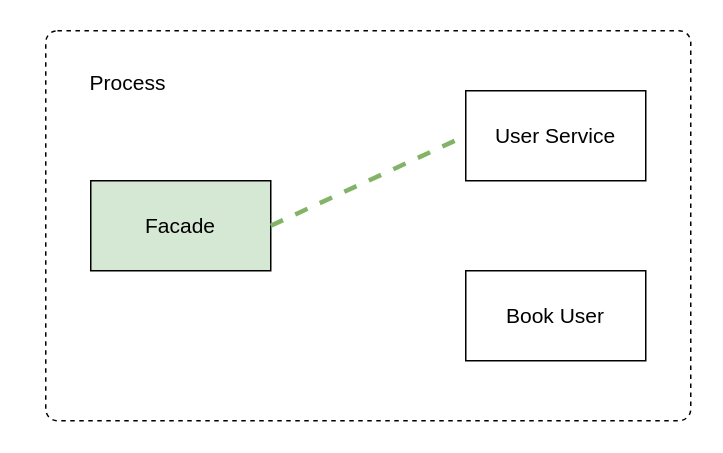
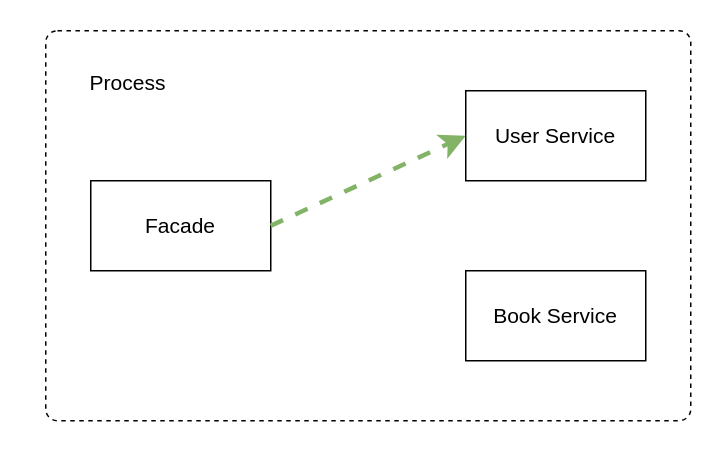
edge "User Service" -- "Facade": arrowhead none -> classic
node "Facade": fillcolor #d5e8d4 -> #ffffff
node "Book User": label "Book User" -> "Book Service"
